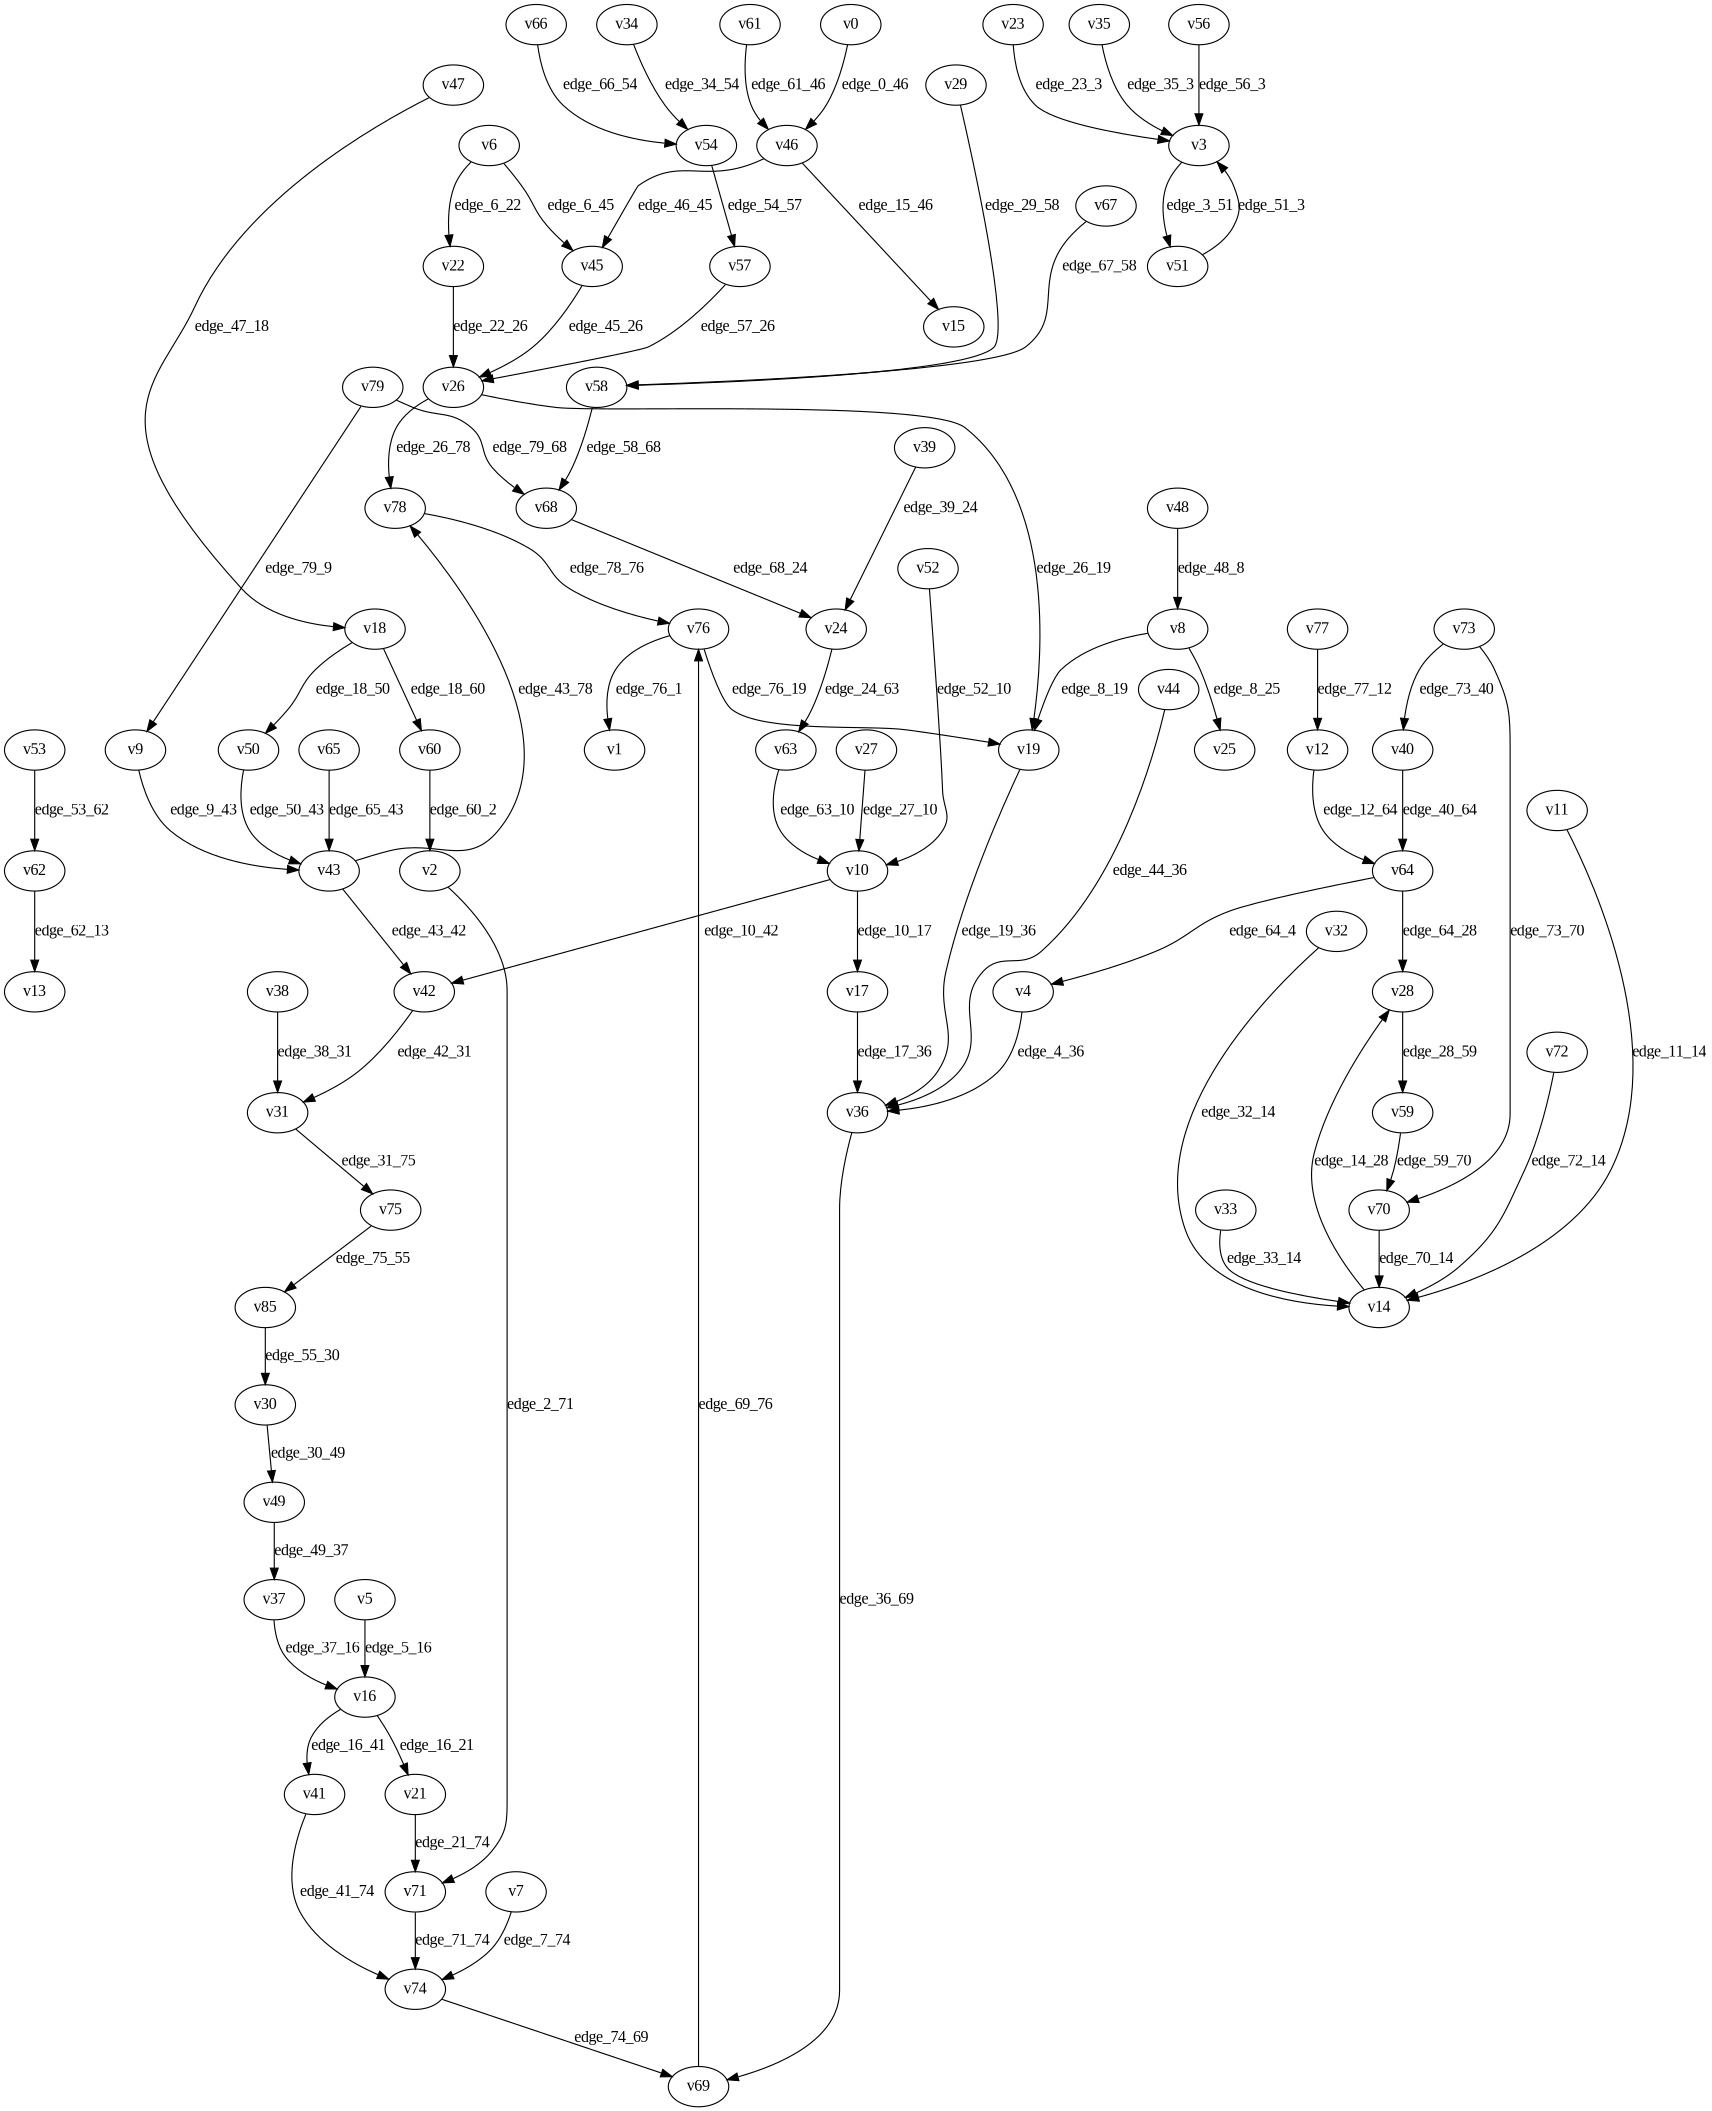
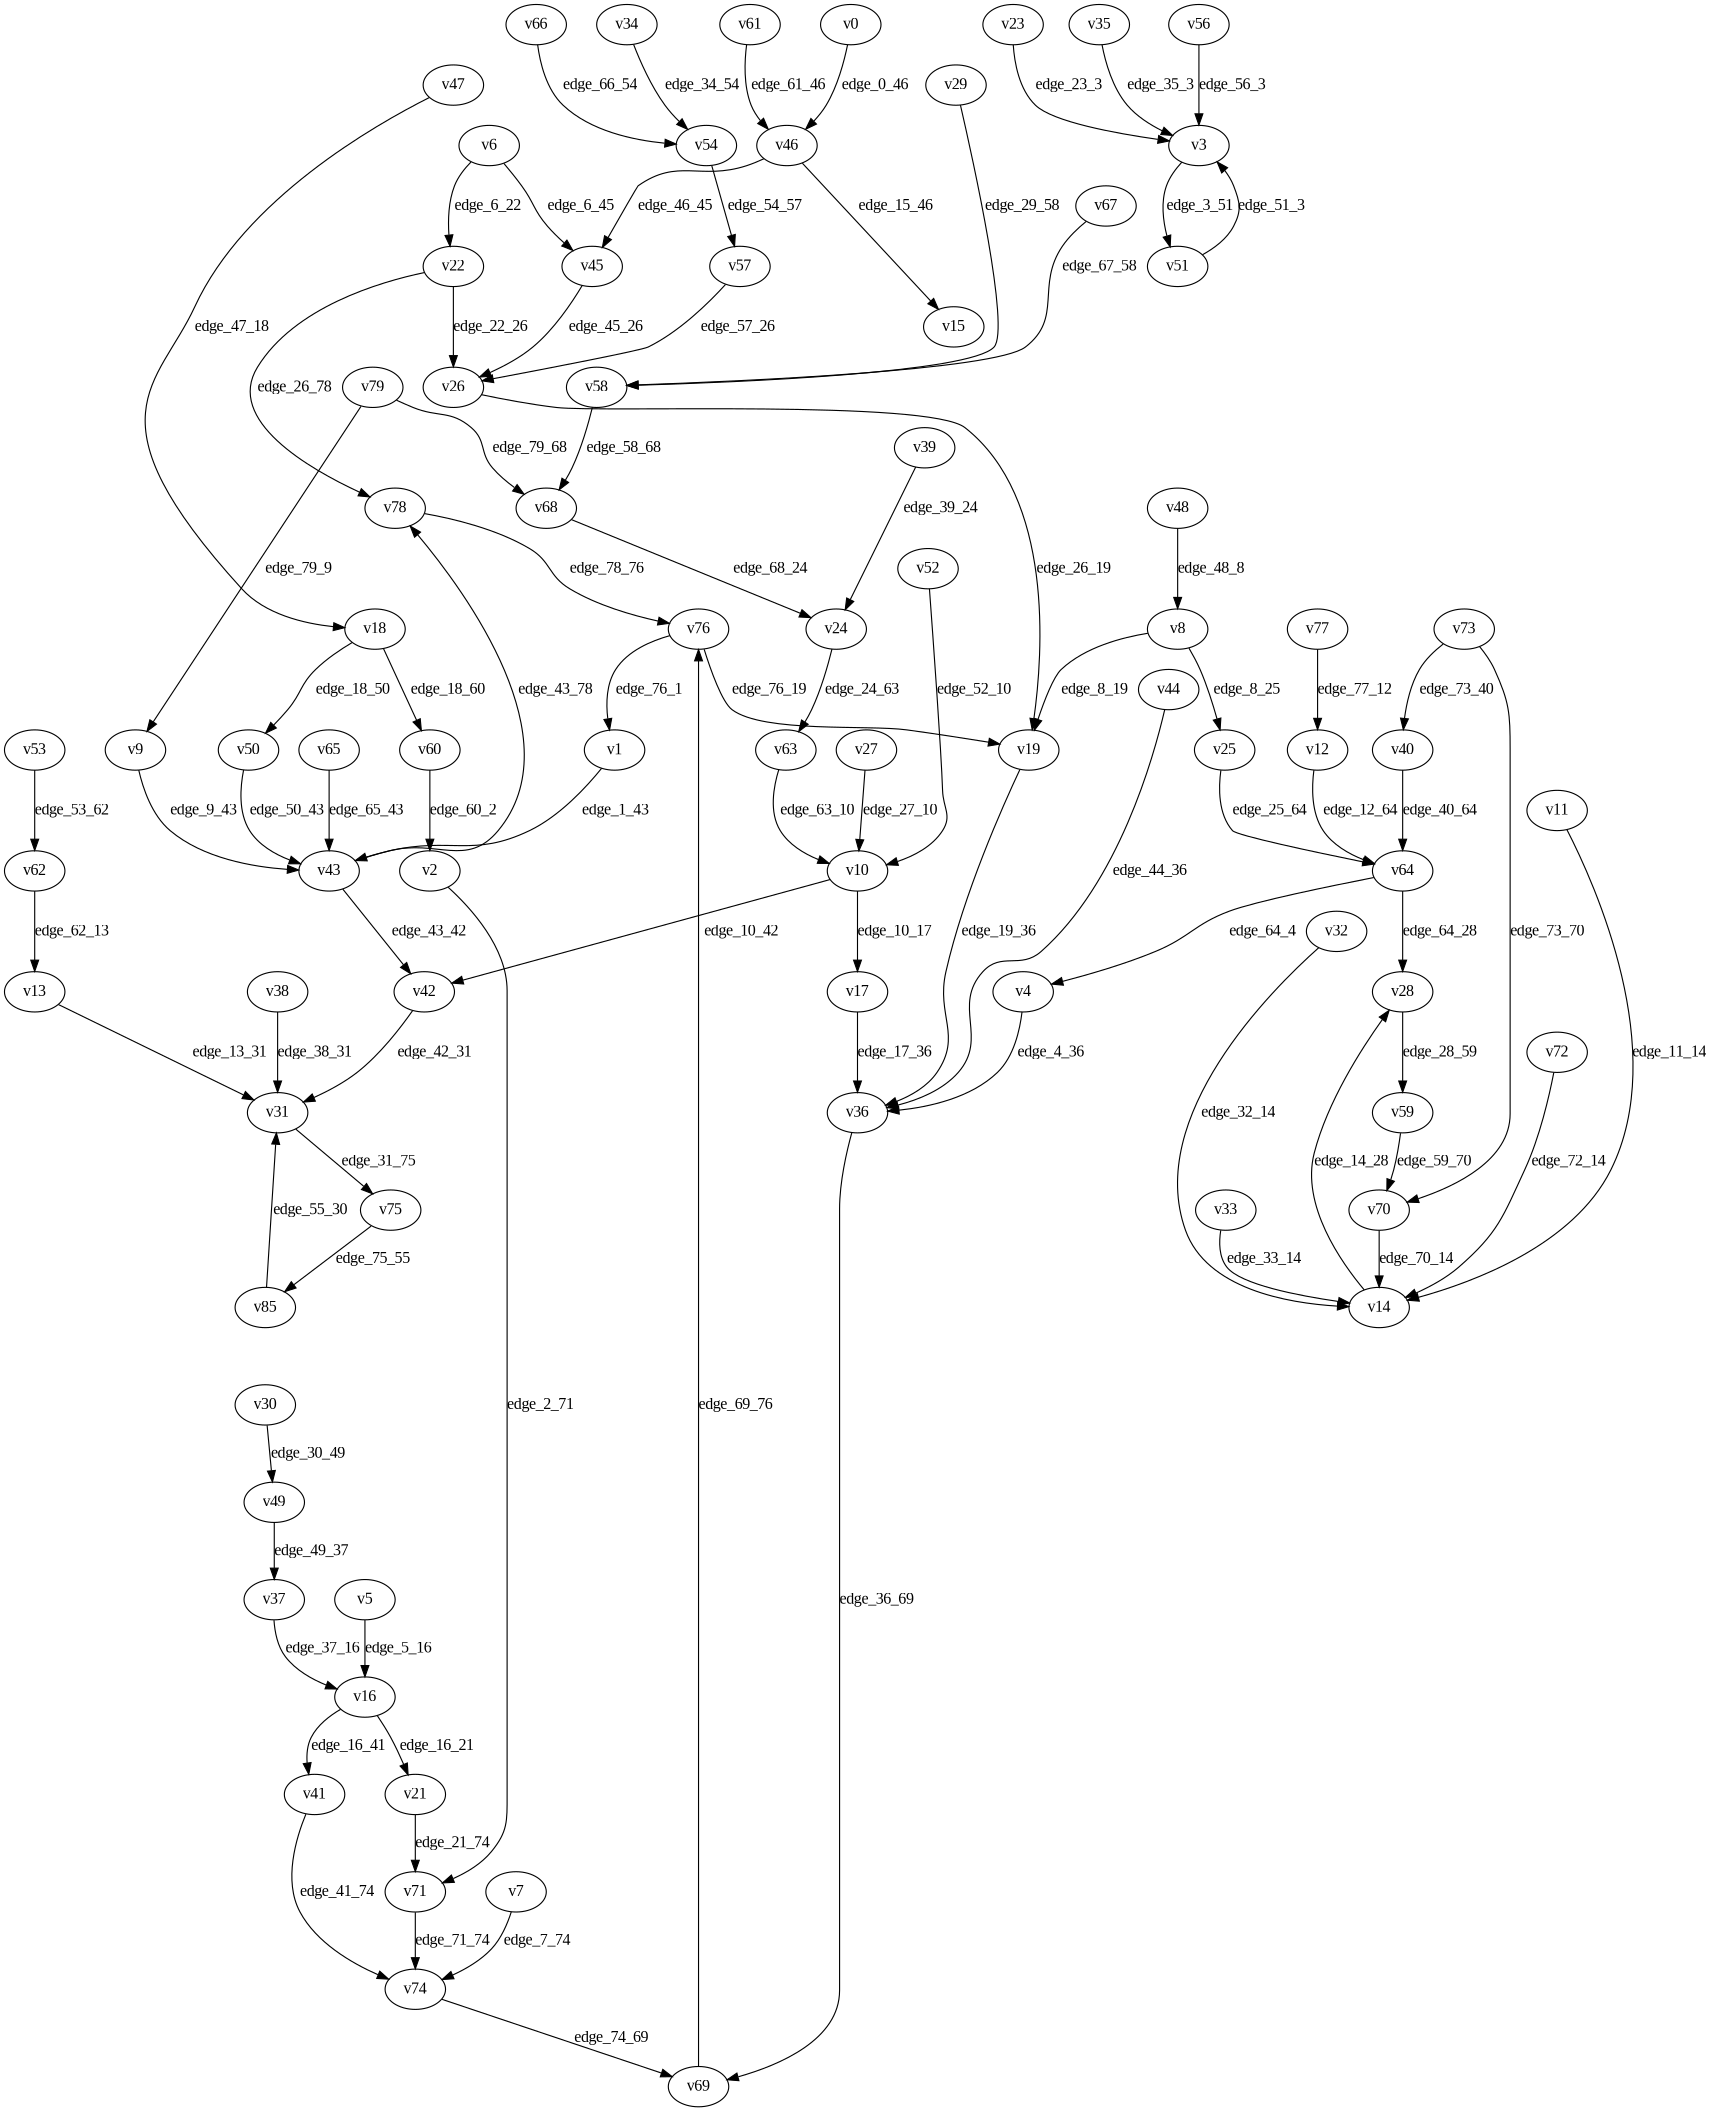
edge "v26" -> "v78": now "v22" -> "v78"
edge "v25" -> "v64": added, label "edge_25_64"
edge "v1" -> "v43": added, label "edge_1_43"
edge "v13" -> "v31": added, label "edge_13_31"
edge "v85" -> "v30": now "v85" -> "v31"
